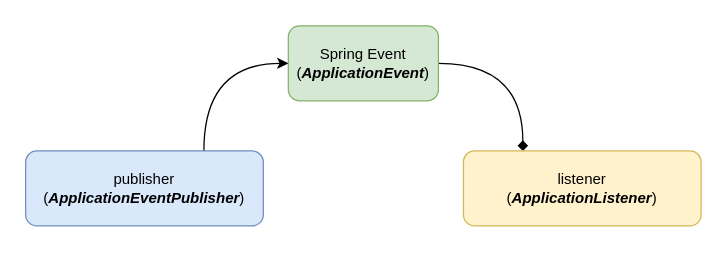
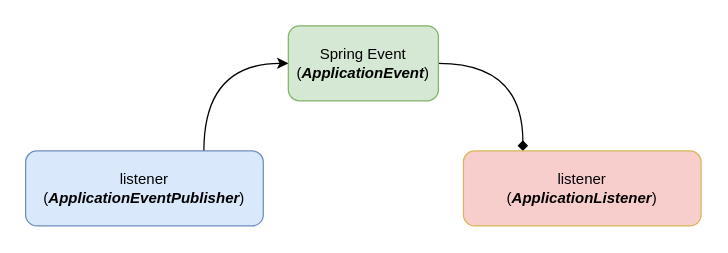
node "publisher (ApplicationEventPublisher)": label "publisher (ApplicationEventPublisher)" -> "listener (ApplicationEventPublisher)"
node "listener (ApplicationListener)": fillcolor #fff2cc -> #f8cecc
